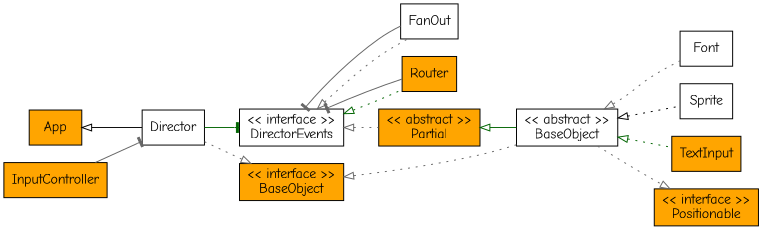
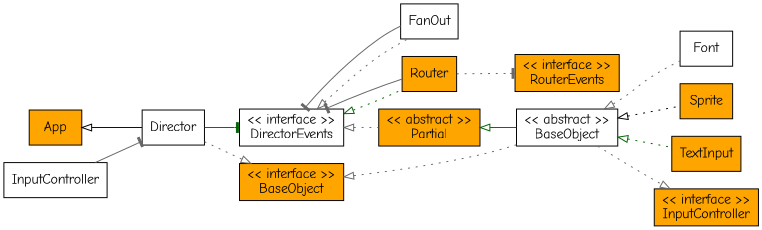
node "<< interface >> RouterEvents": added
node "Sprite": fillcolor white -> orange
node "InputController": fillcolor orange -> white
node "<< interface >> Positionable": label "<< interface >> Positionable" -> "<< interface >> InputController"
